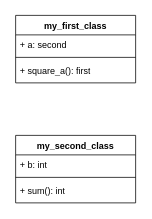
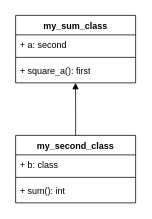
node "my_first_class": label "my_first_class" -> "my_sum_class"
edge "my_second_class" -> "+ square_a(): first": added
node "+ b: int": label "+ b: int" -> "+ b: class"
